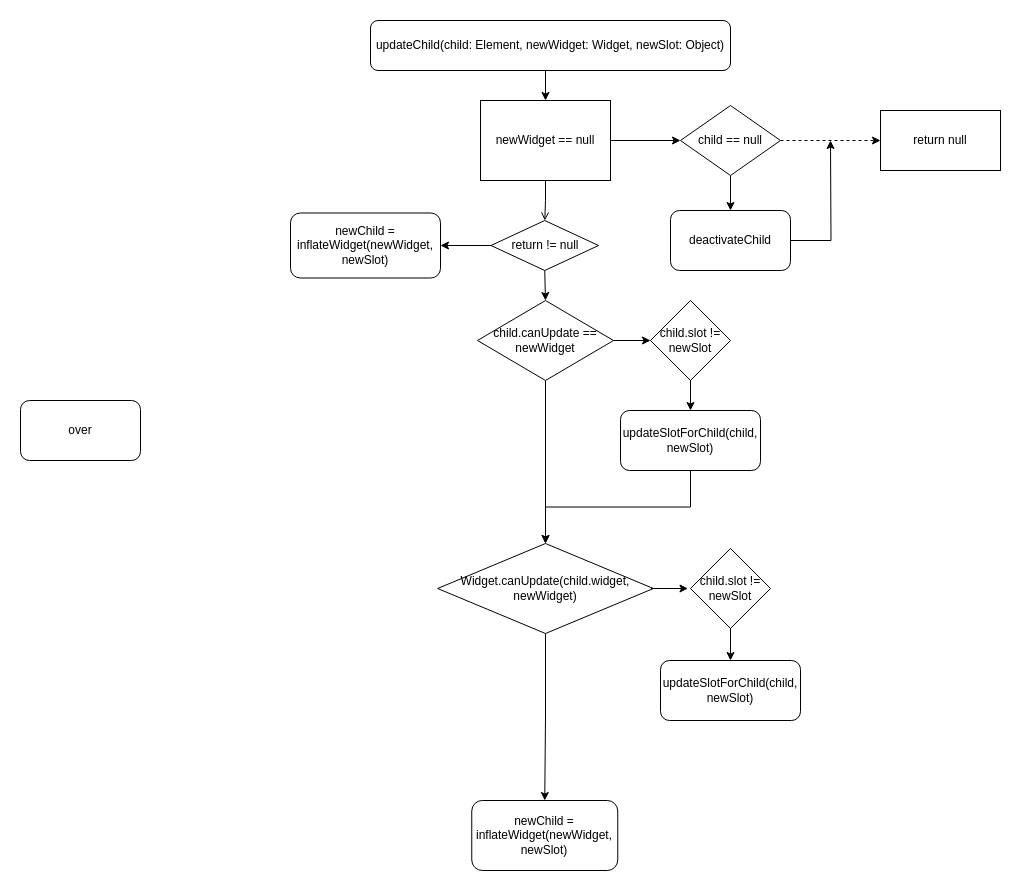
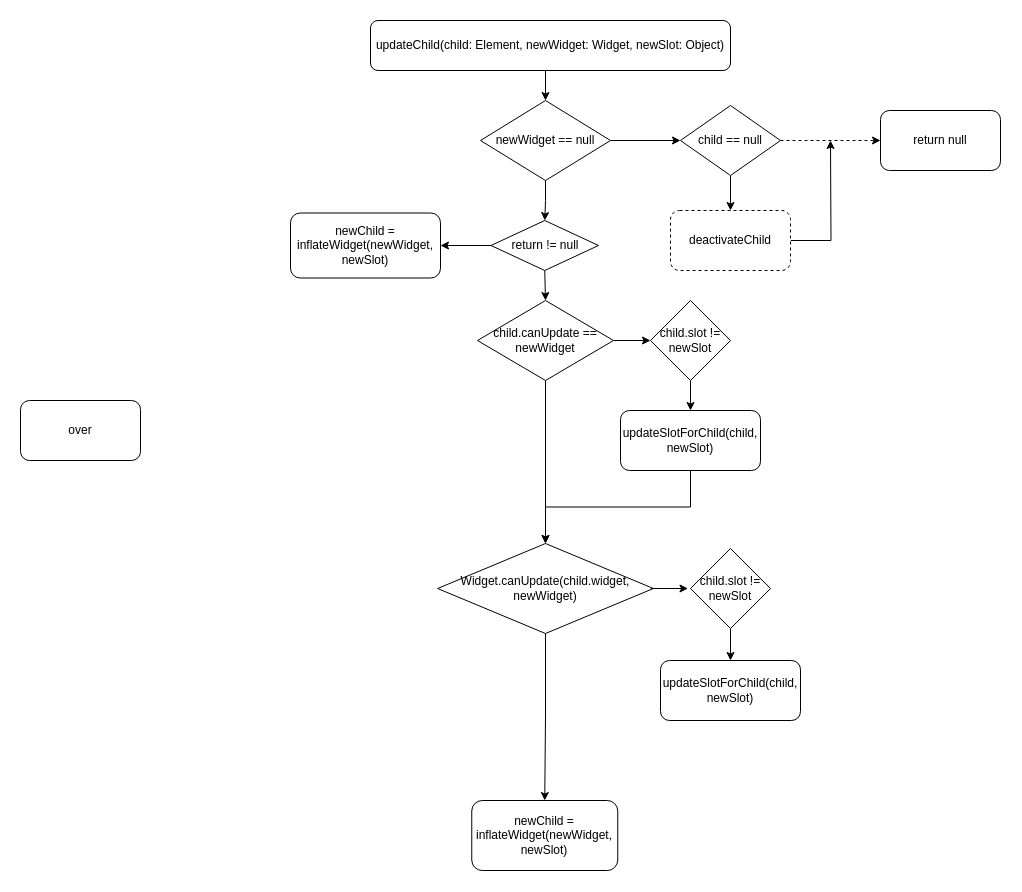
node "newWidget == null": shape rectangle -> diamond
node "return null": shape rectangle -> rounded rectangle
edge "newWidget == null" -> "return != null": arrowhead open -> classic
node "deactivateChild": style solid -> dashed
